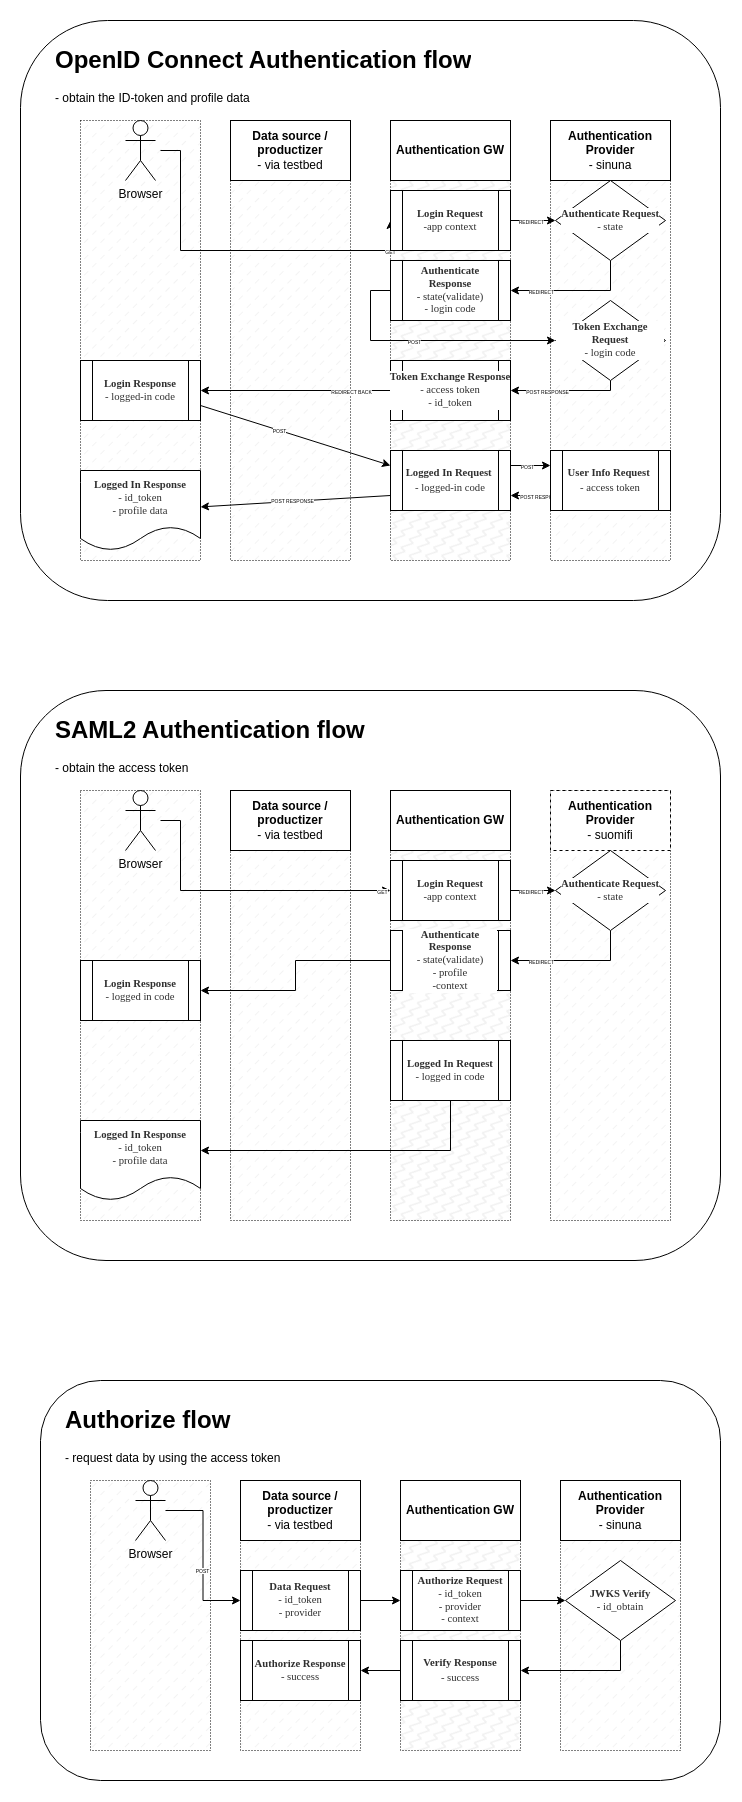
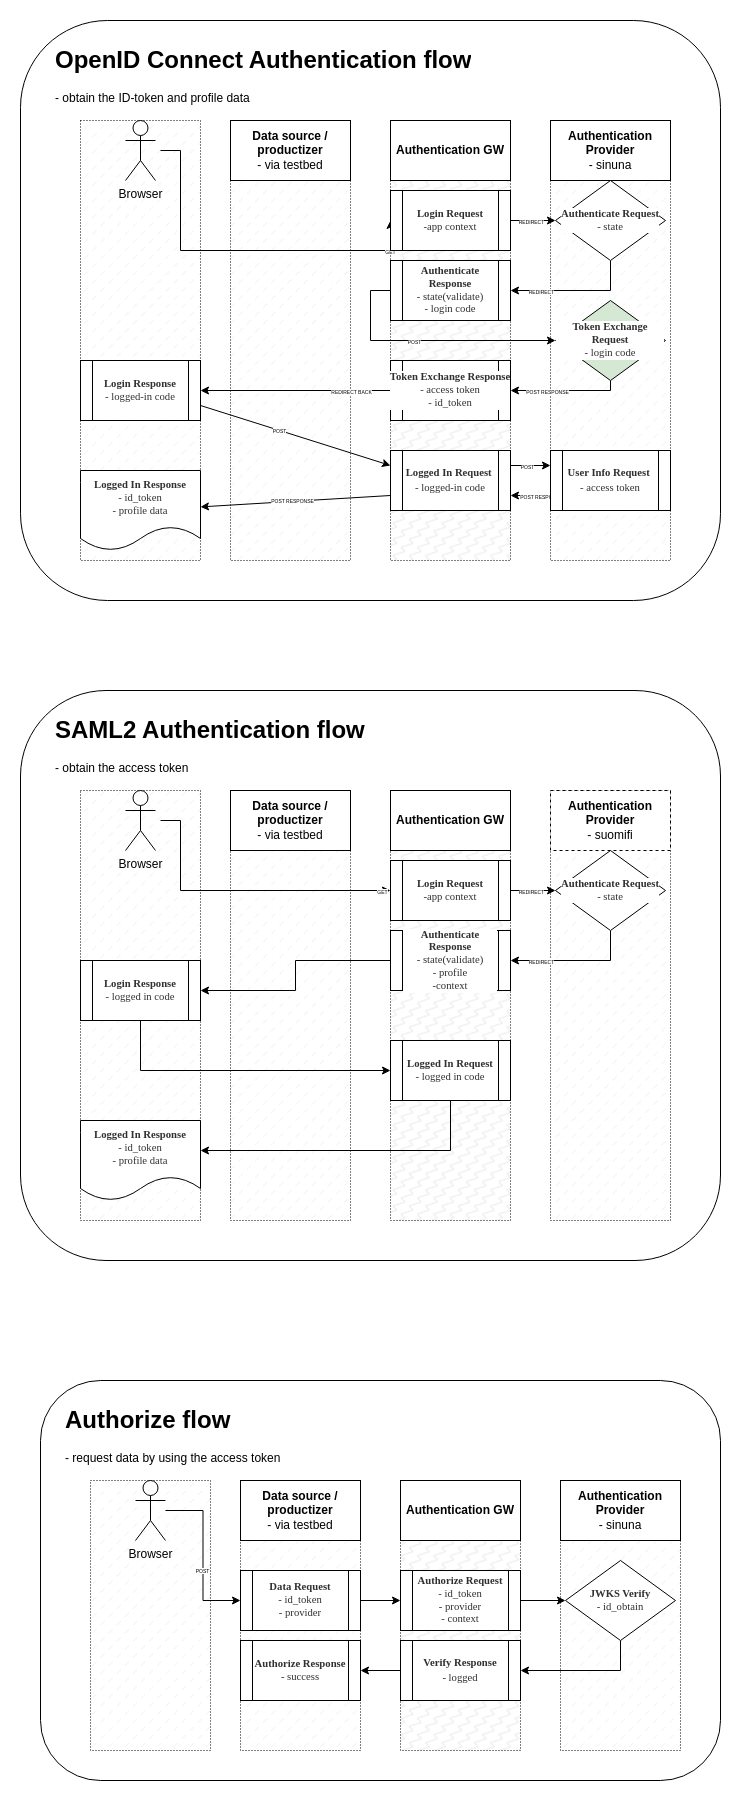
node "Token Exchange Request - login code": fillcolor #ffffff -> #d5e8d4
edge "Login Response - logged in code" -> "Logged In Request - logged in code": added
node "Verify Response - success": label "Verify Response - success" -> "Verify Response - logged"
